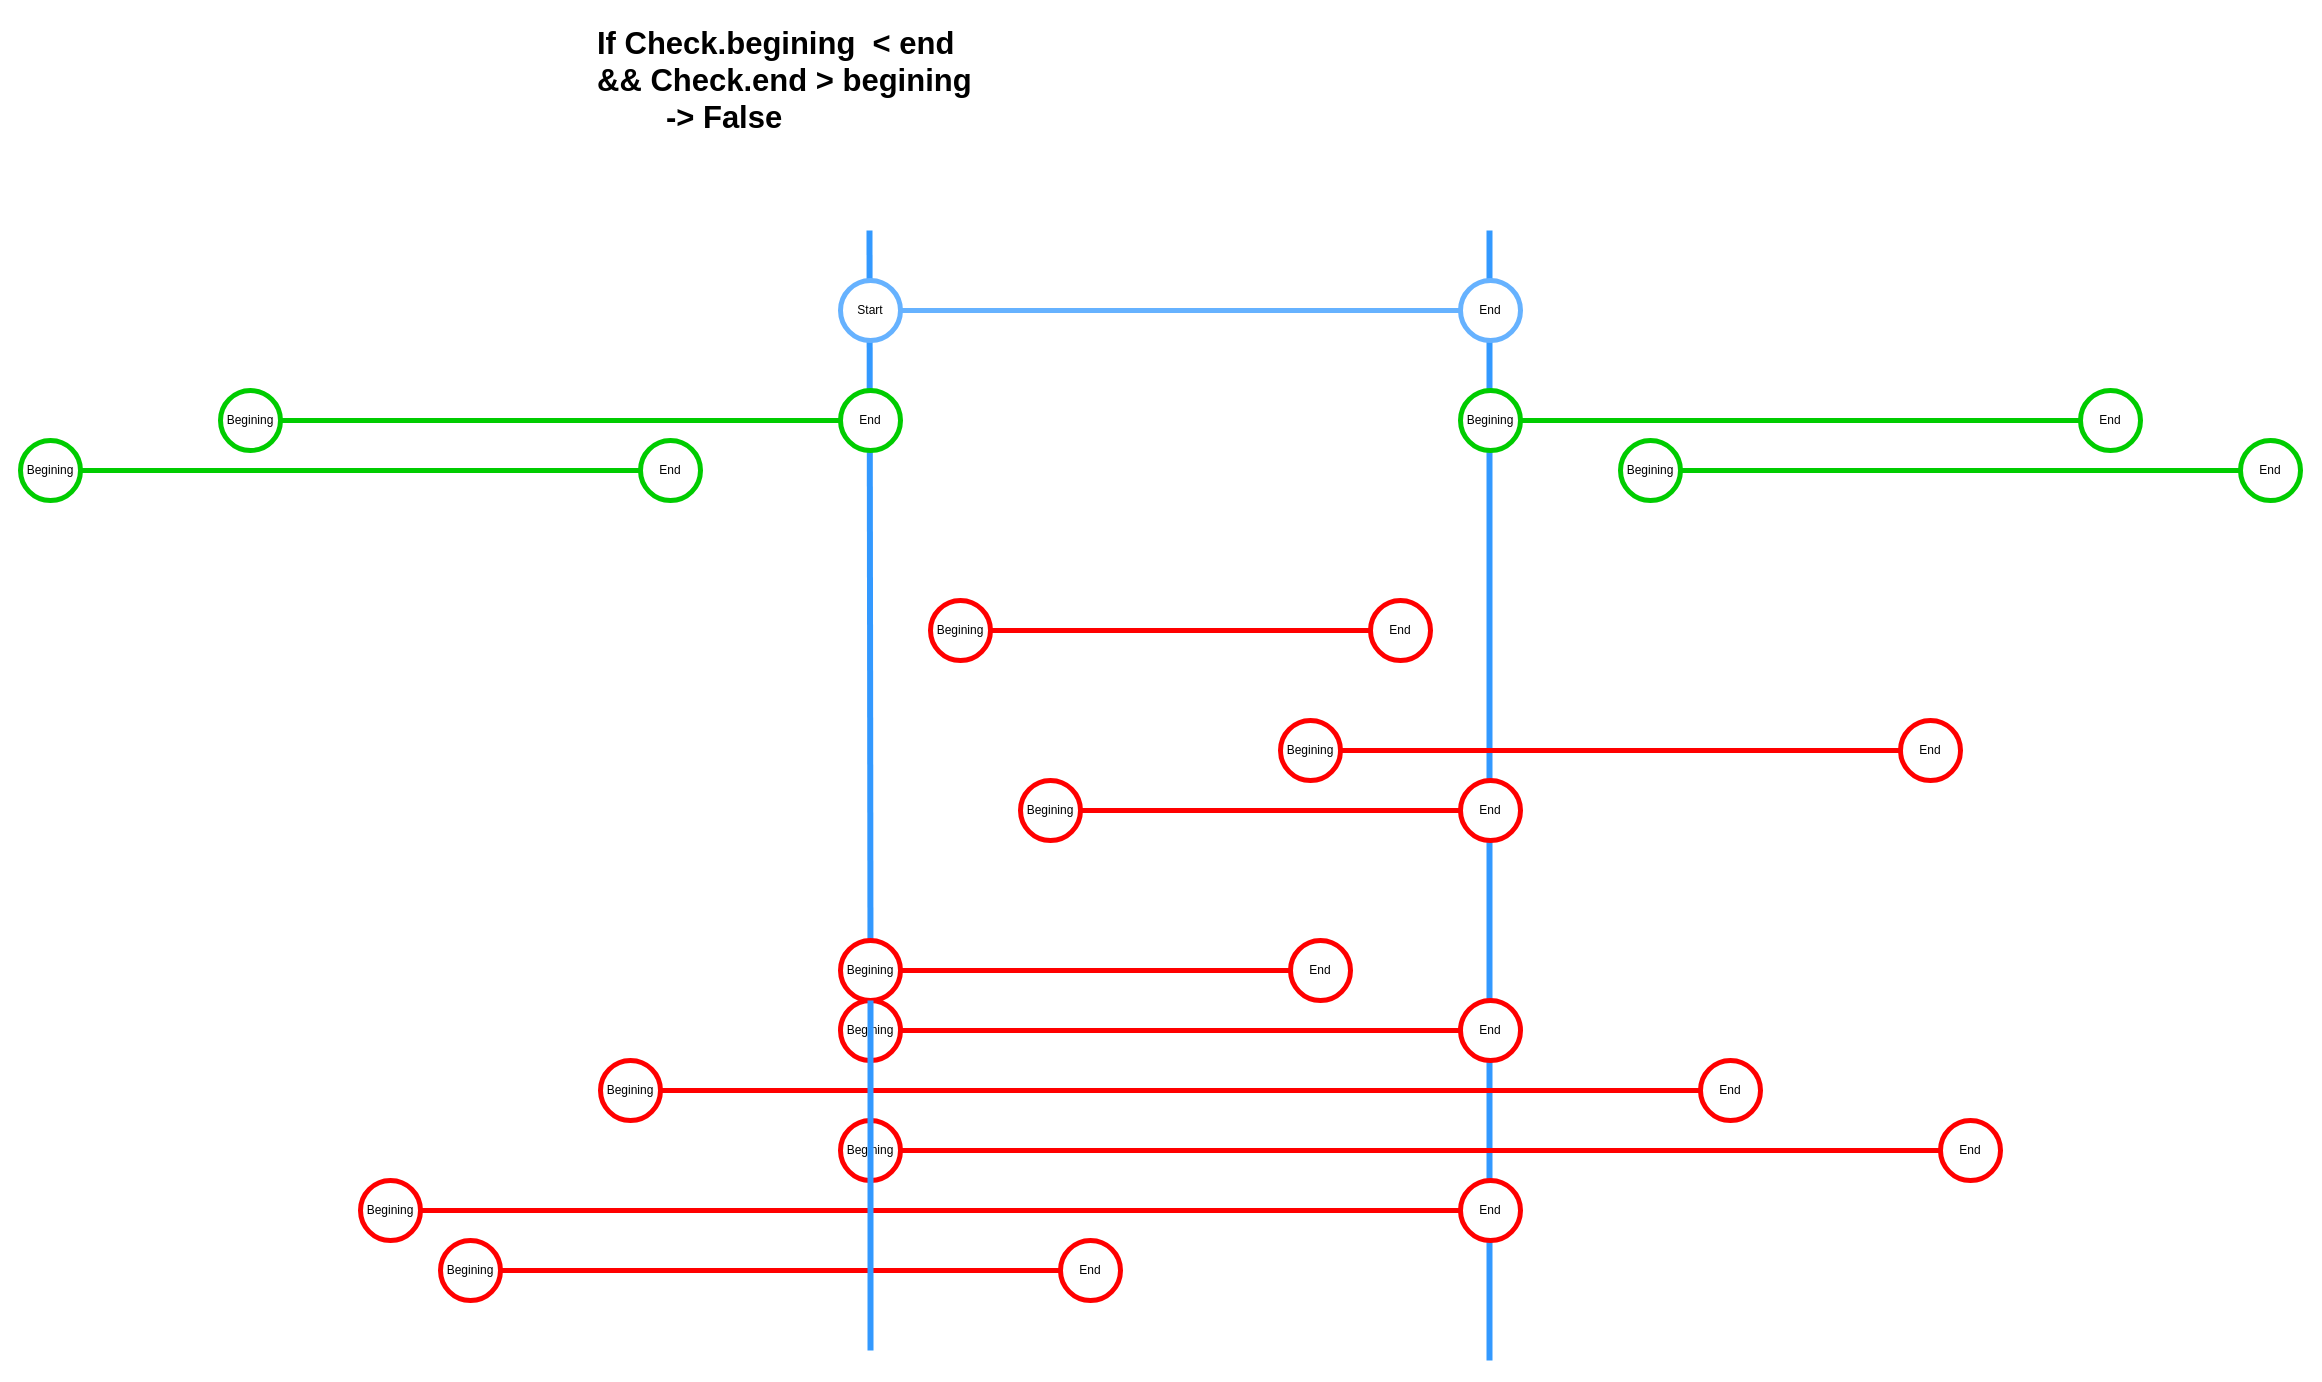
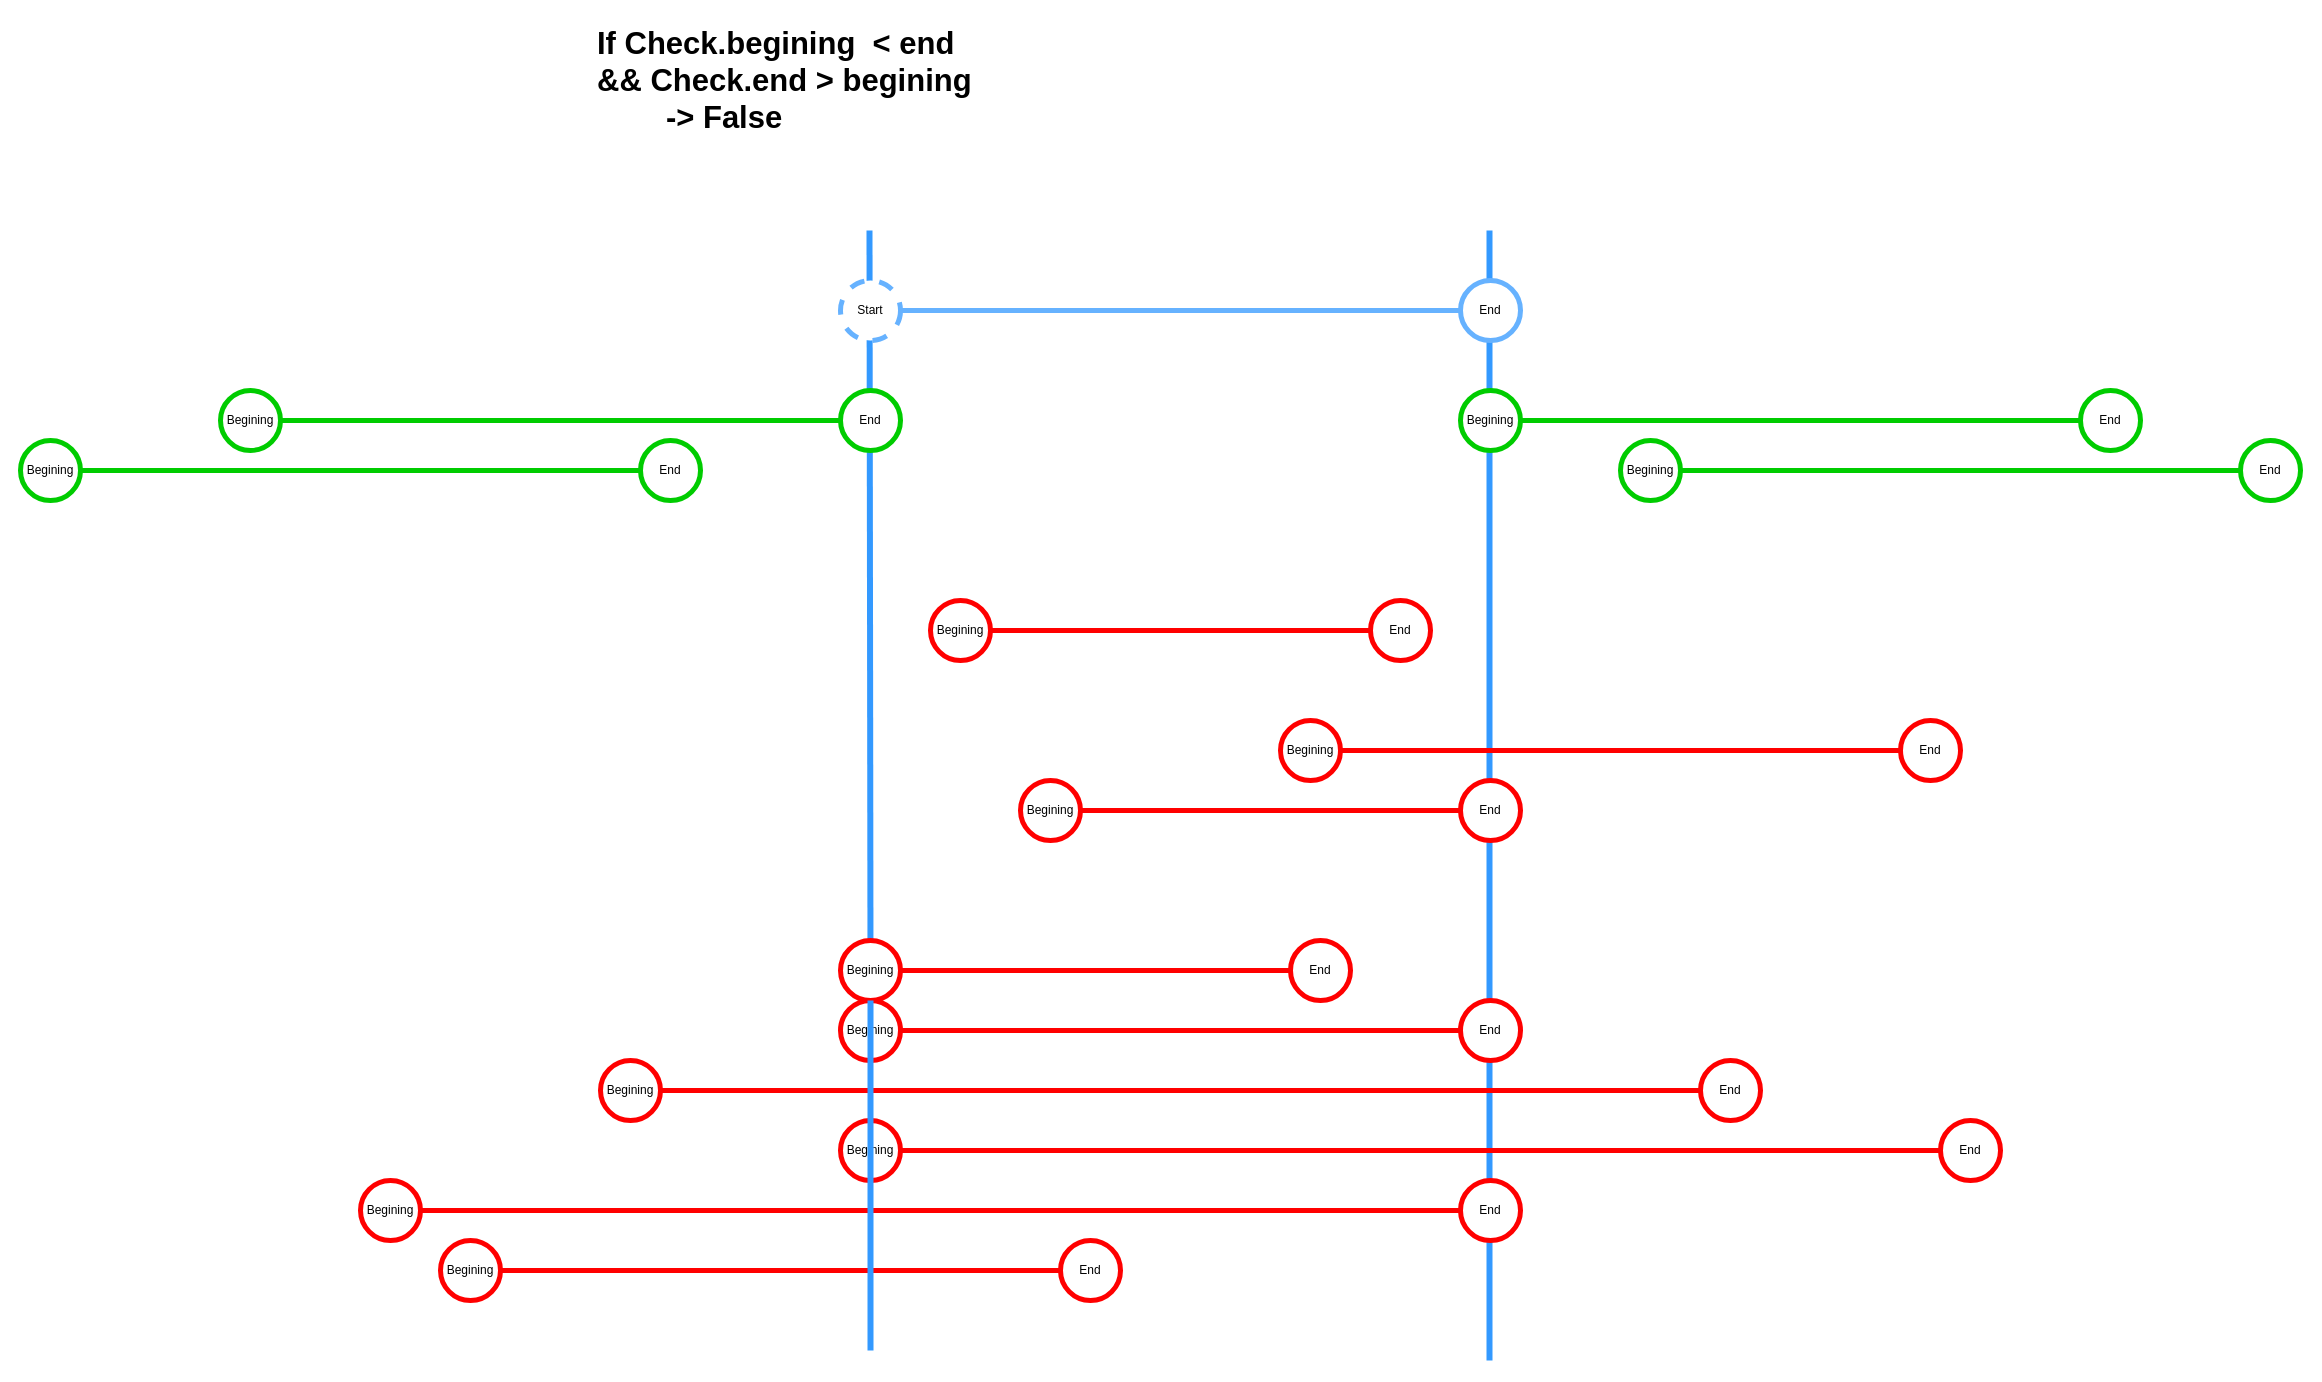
node "Start": style solid -> dashed
